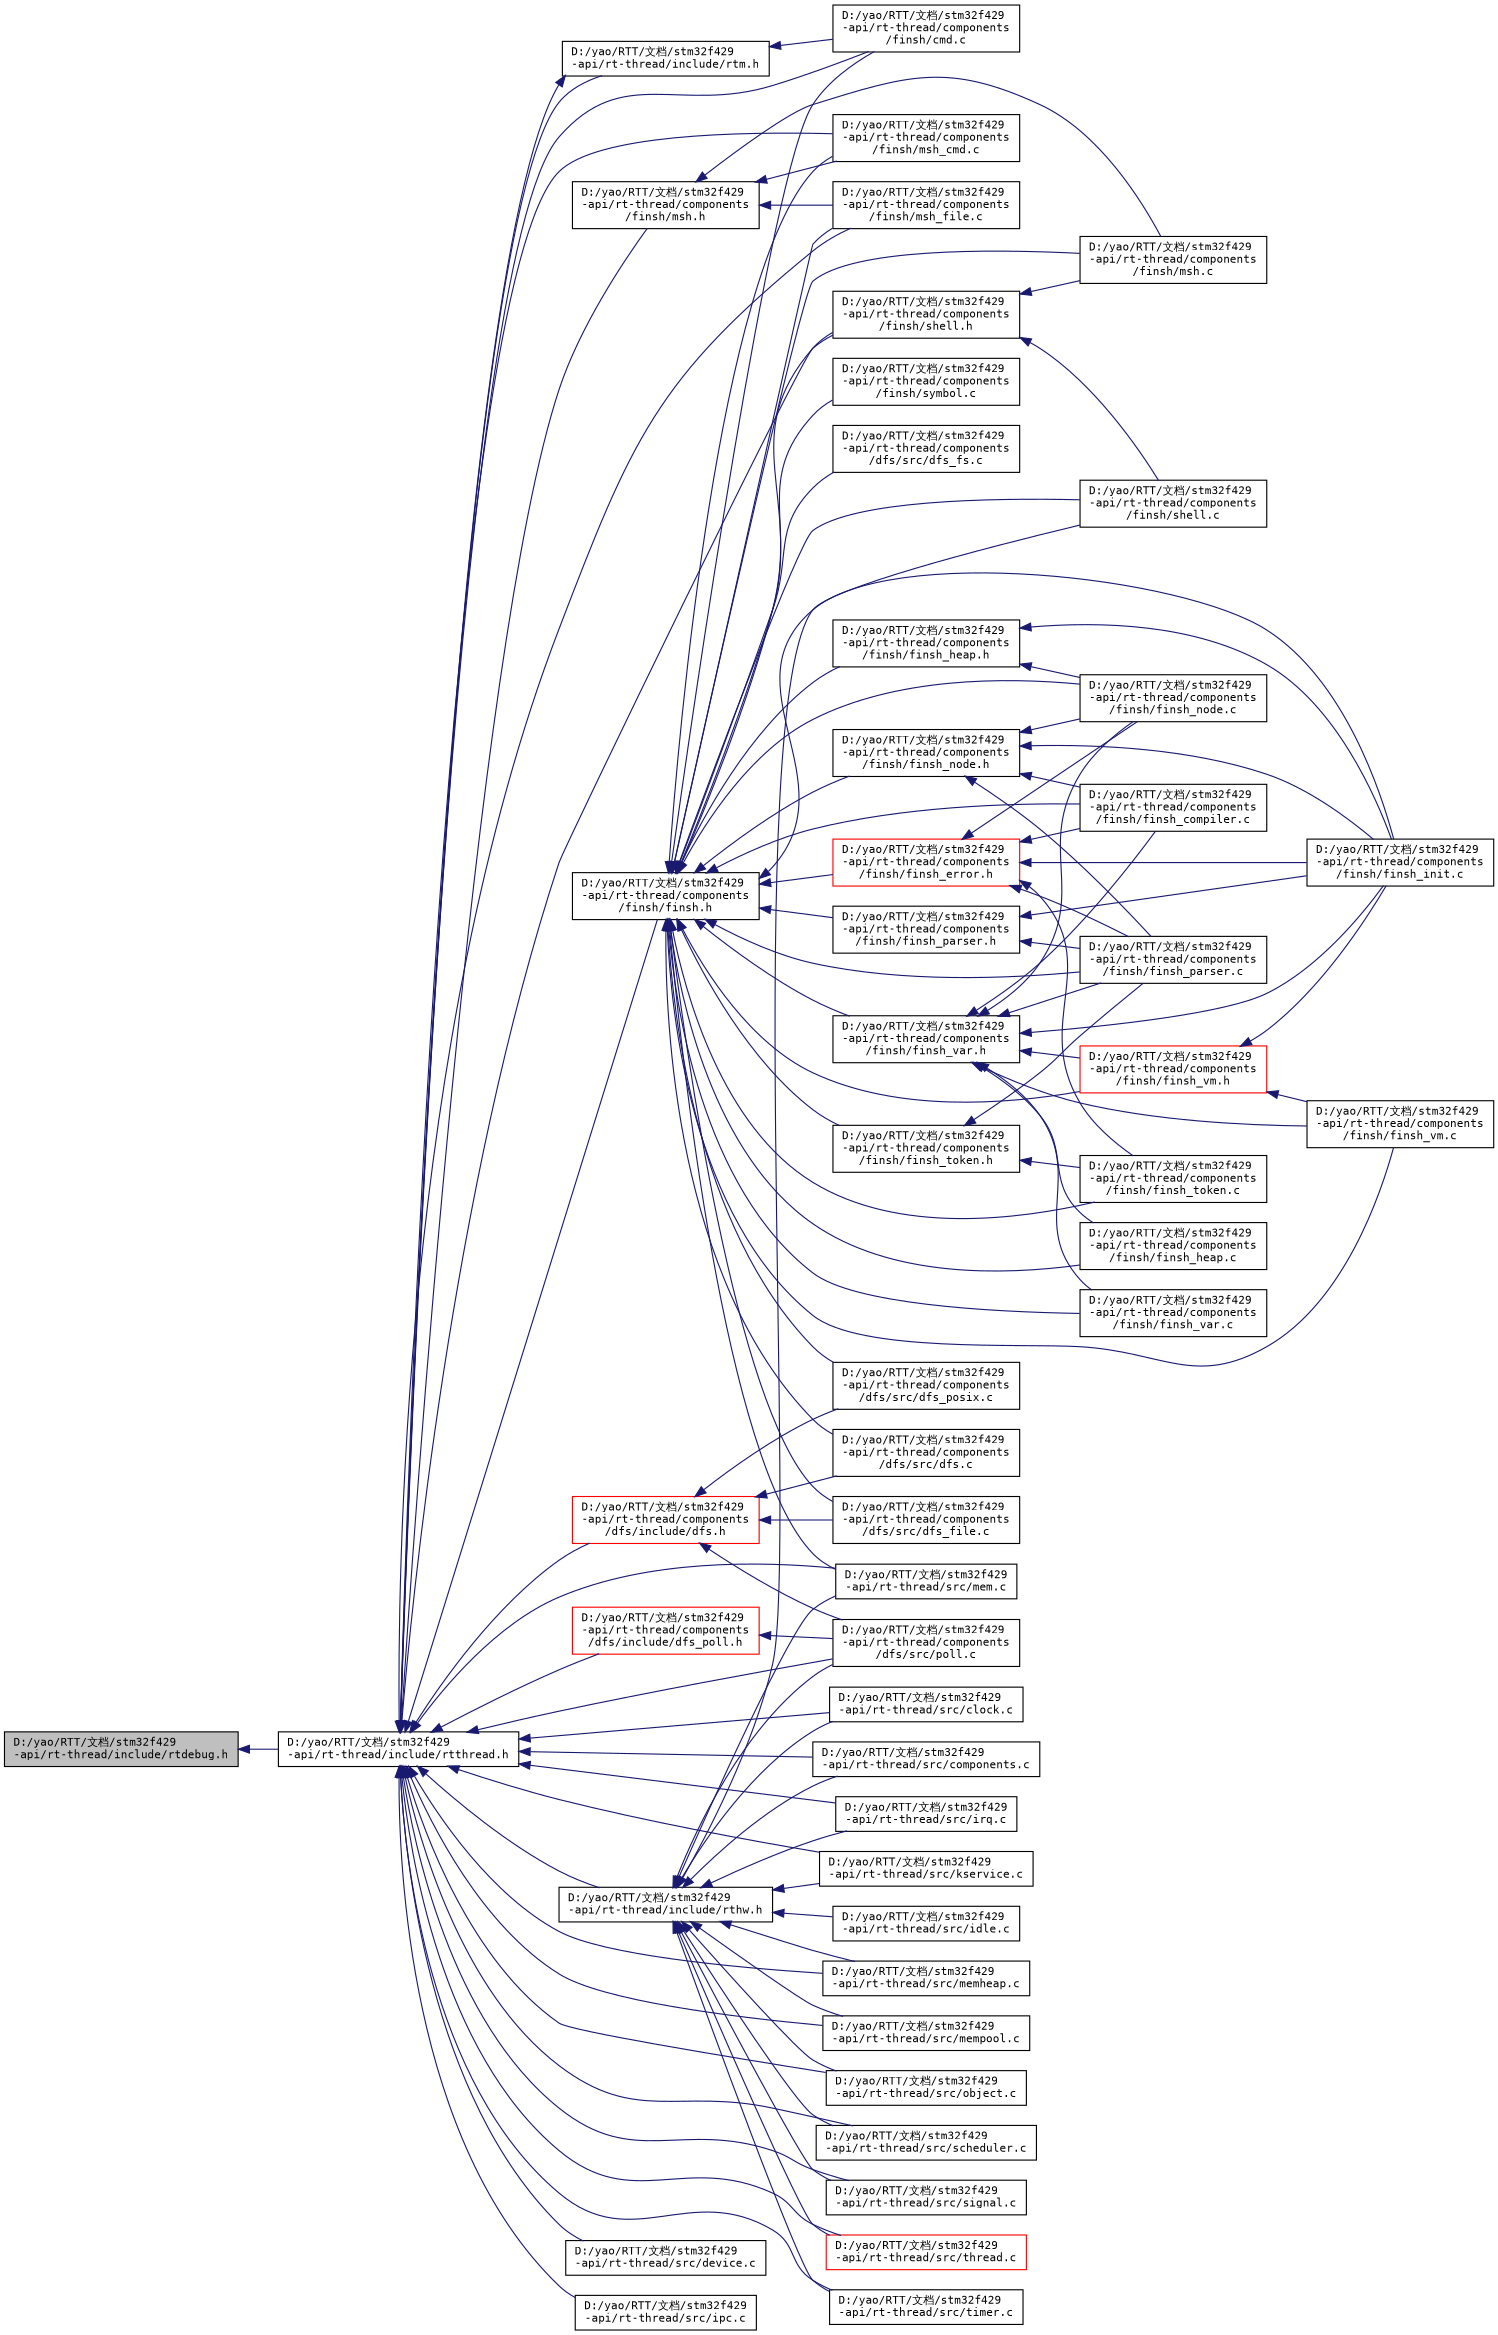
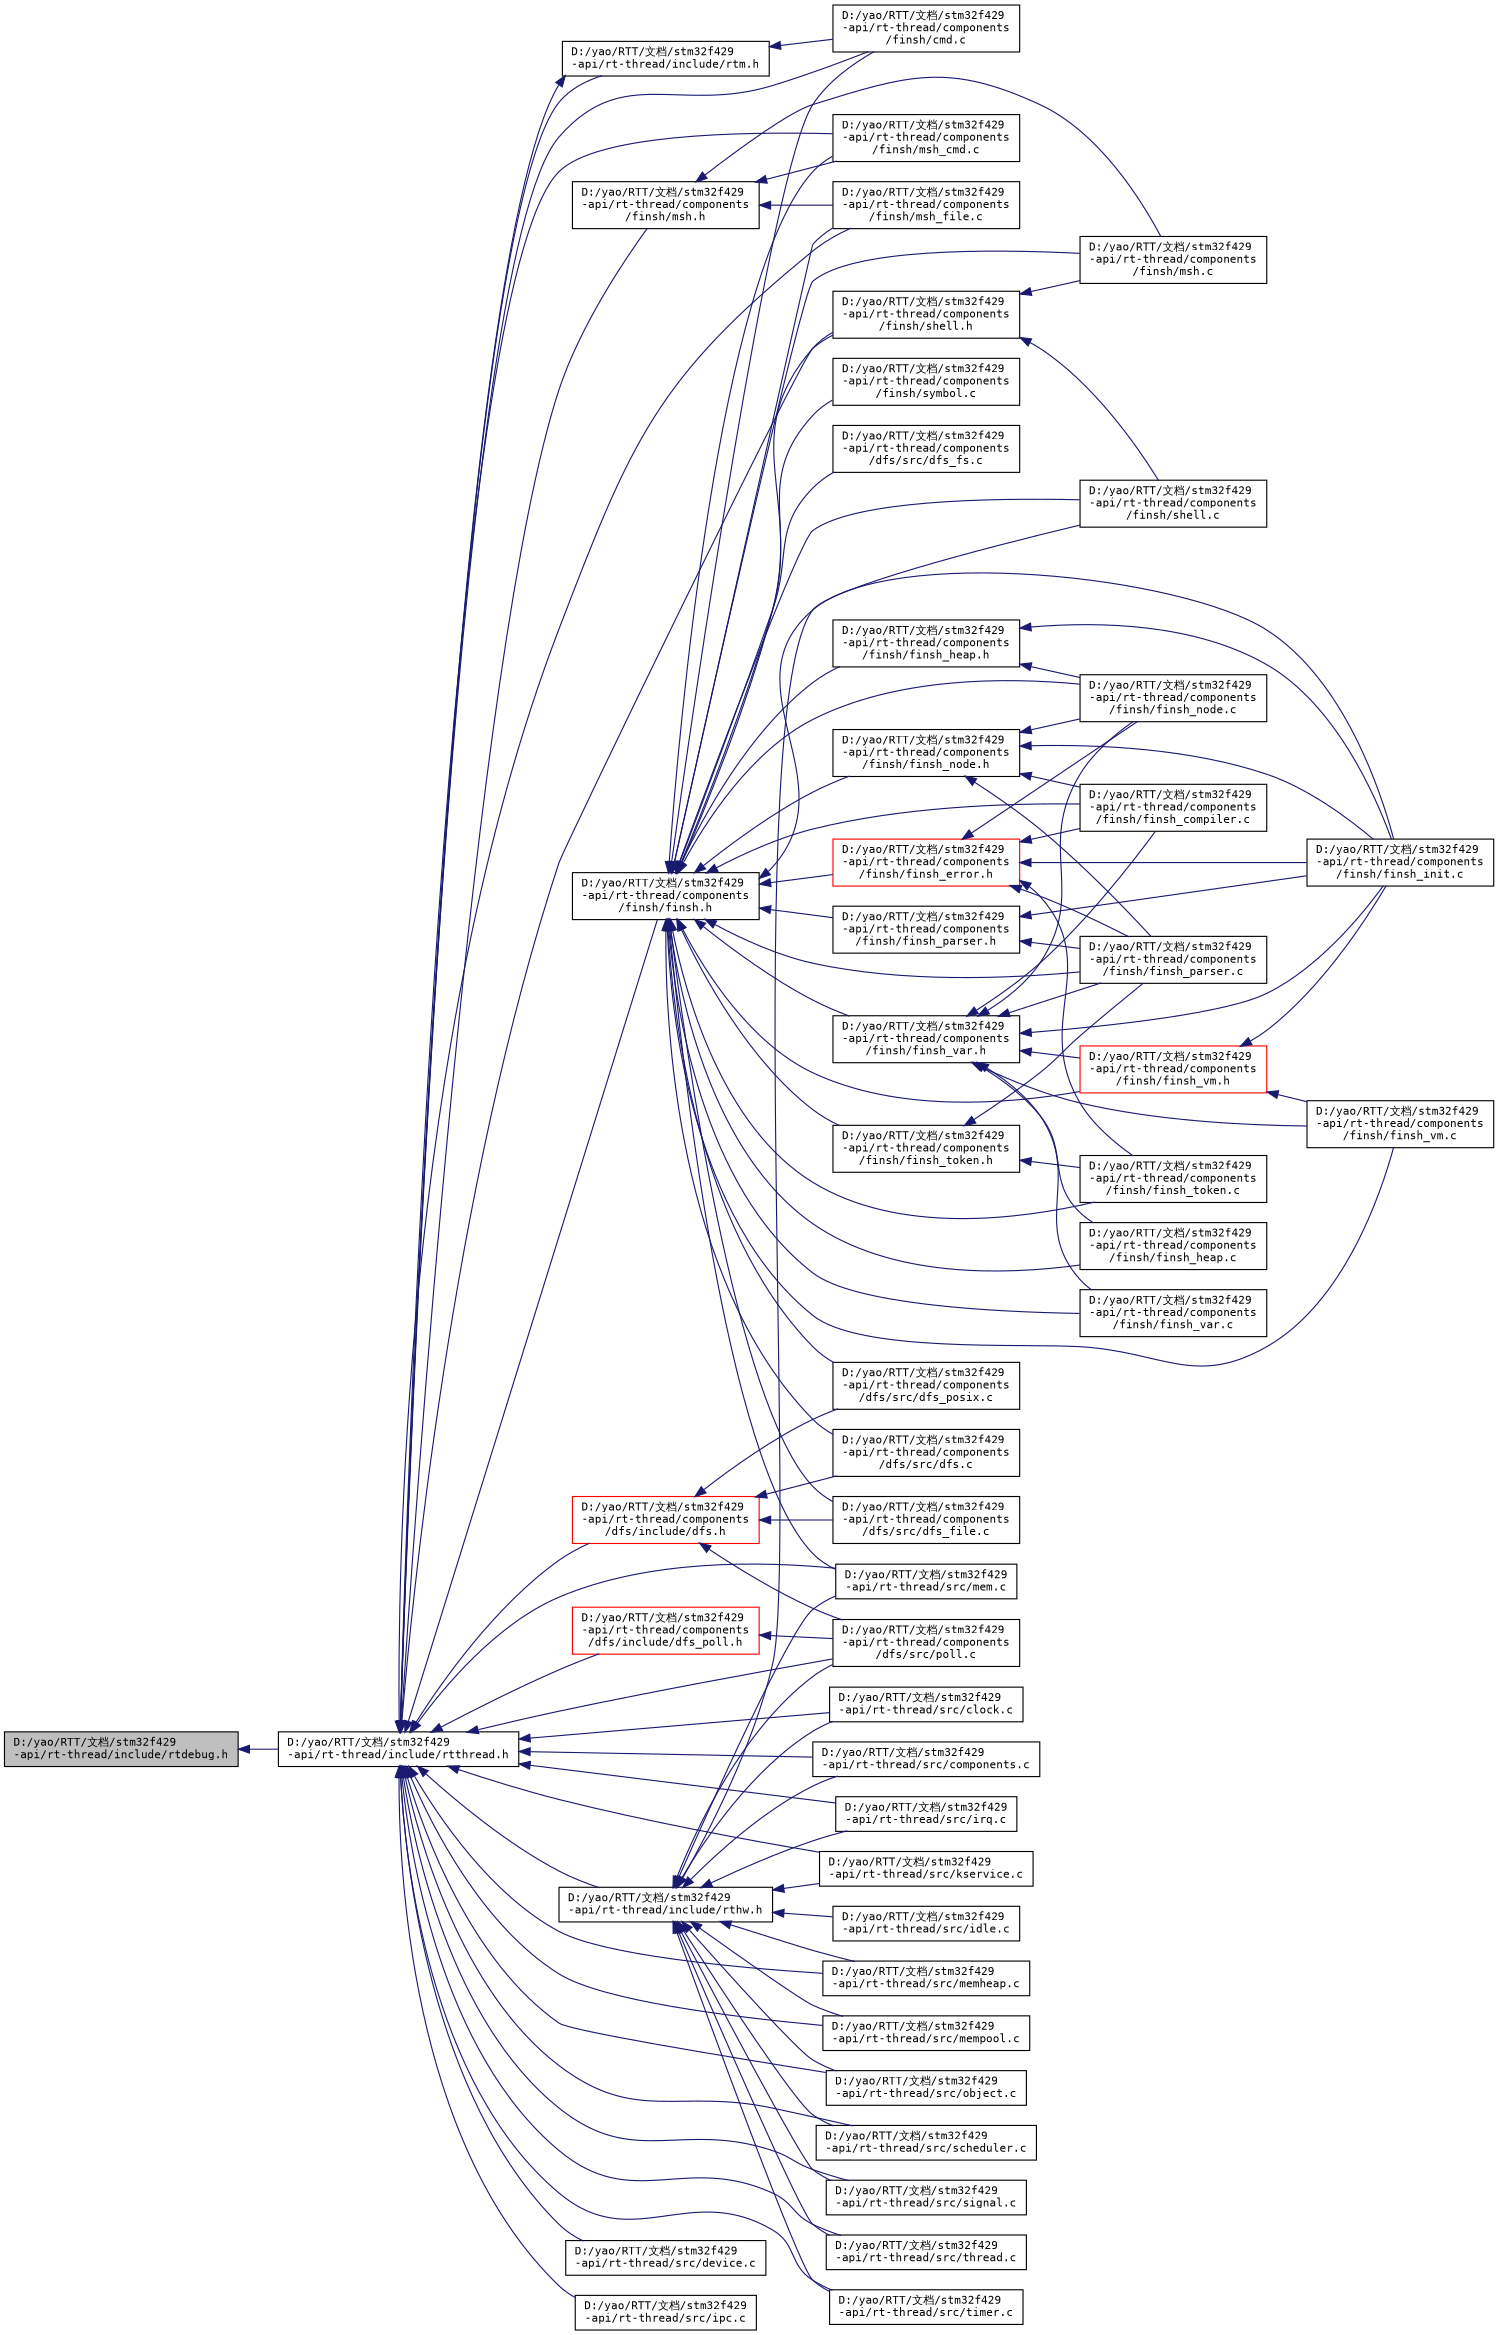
node "D:/yao/RTT/文档/stm32f429 -api/rt-thread/src/thread.c": color red -> black
